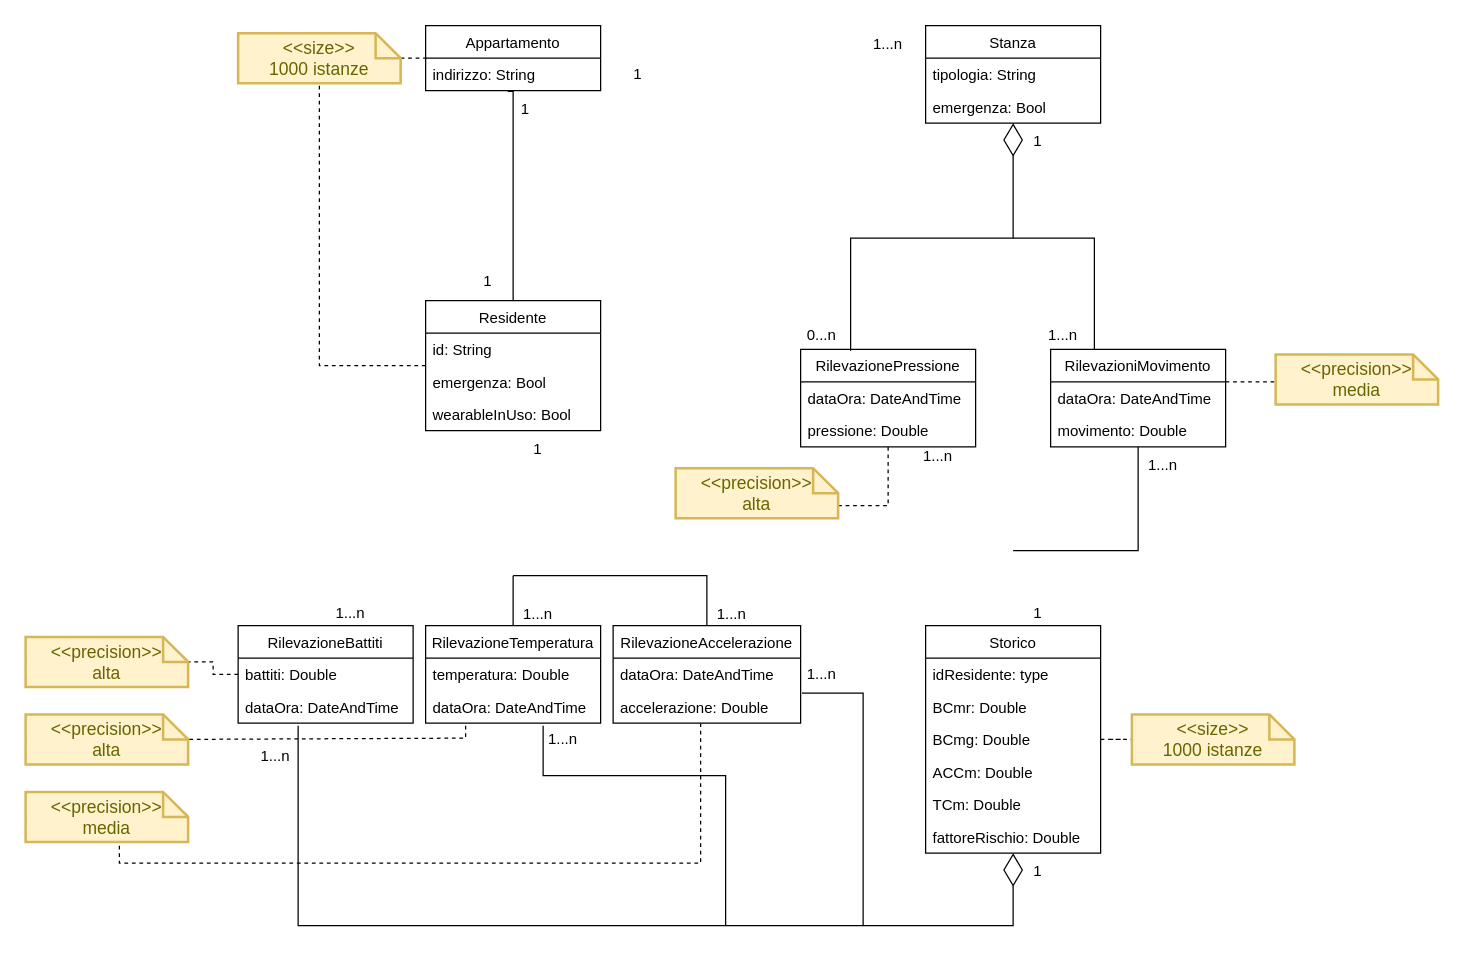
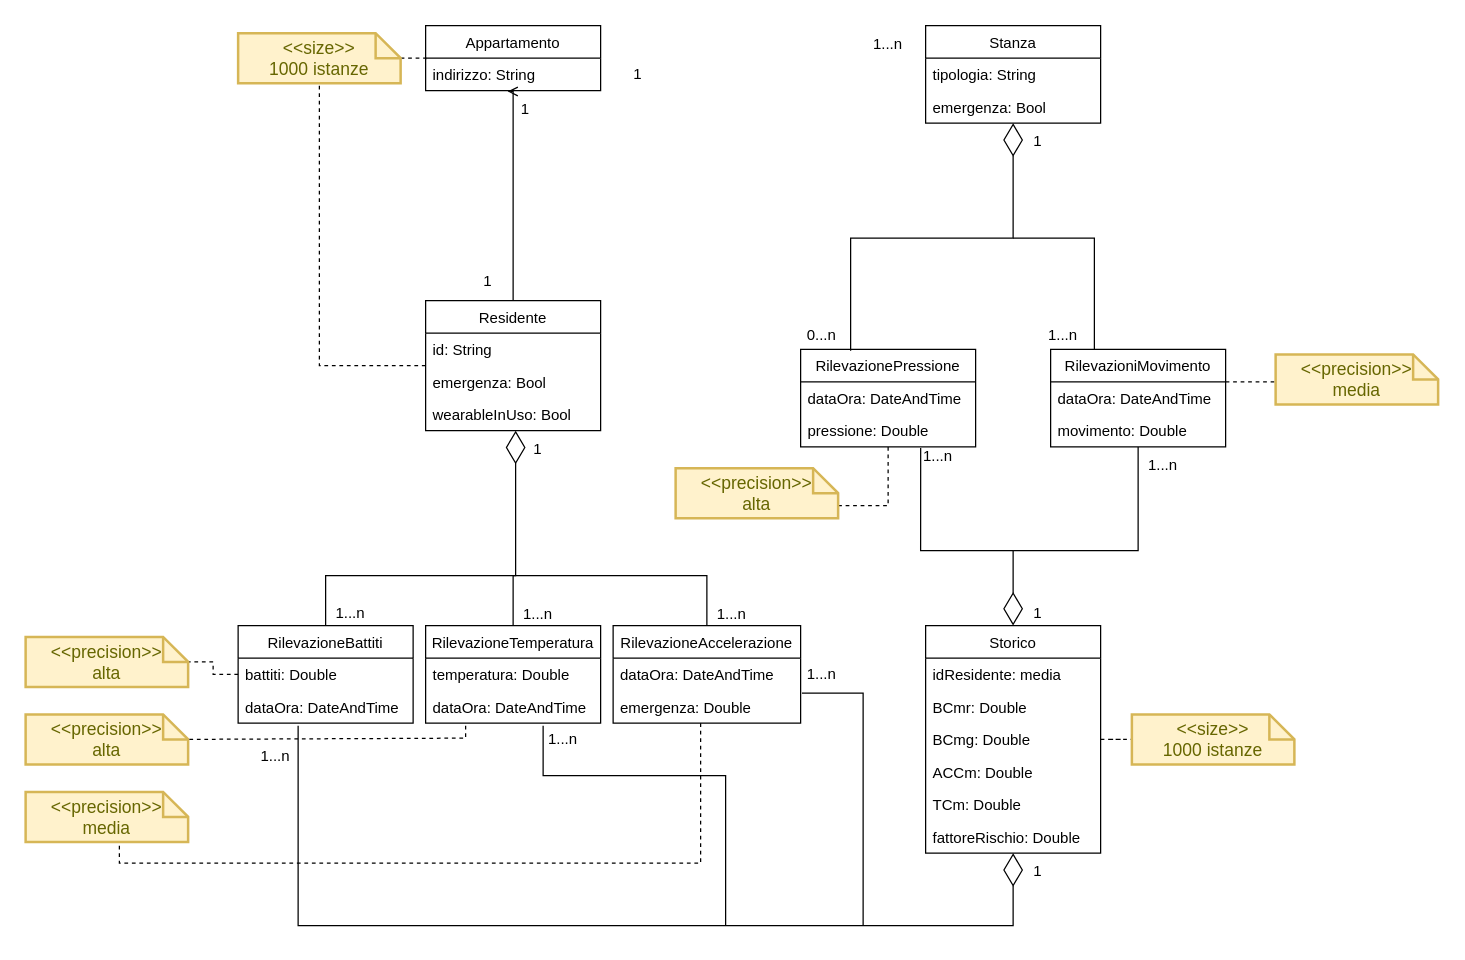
edge "indirizzo: String" -- "Residente": arrowhead none -> open
edge "pressione: Double" -> "Storico": added
edge "RilevazioneBattiti" -> "wearableInUso: Bool": added
node "idResidente: type": label "idResidente: type" -> "idResidente: media"
node "accelerazione: Double": label "accelerazione: Double" -> "emergenza: Double"
